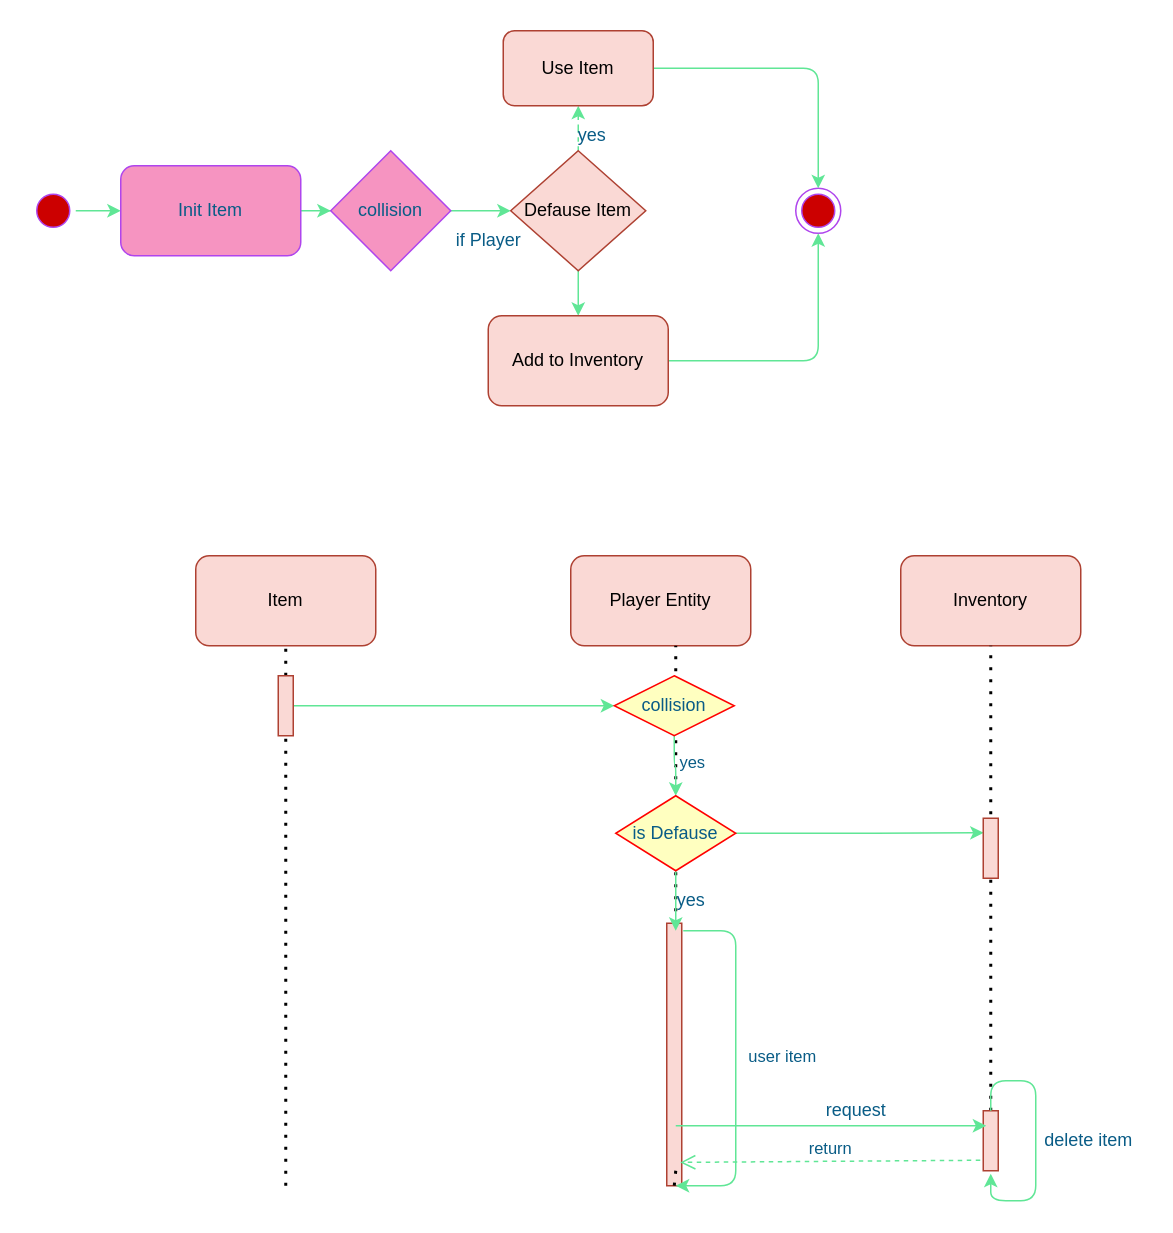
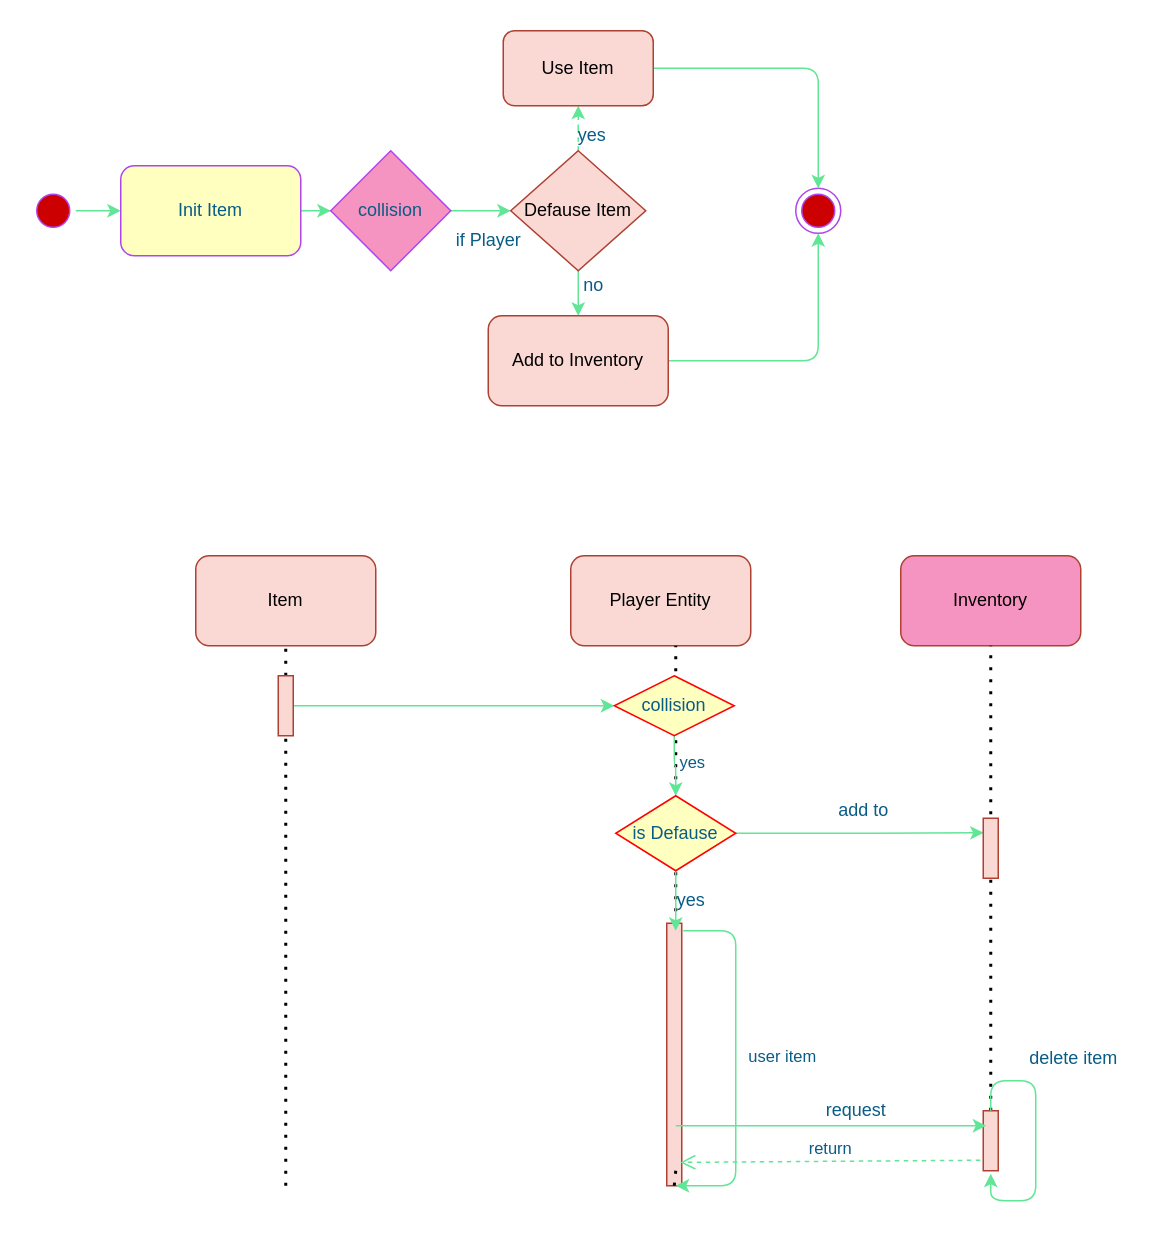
node "Init Item": fillcolor #f694c1 -> #ffffc0
node "no": added
node "Inventory": fillcolor #fad9d5 -> #f694c1
node "add to": added
node "delete item": moved (1088, 1141) -> (1073, 1058)
